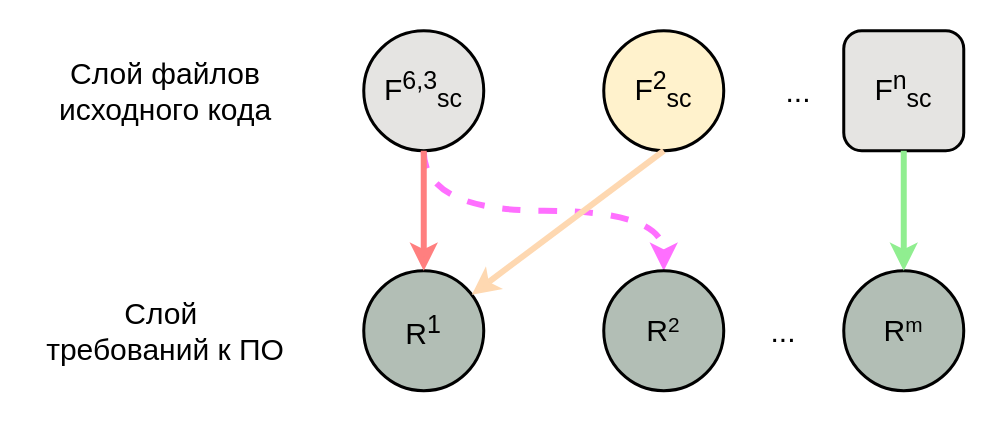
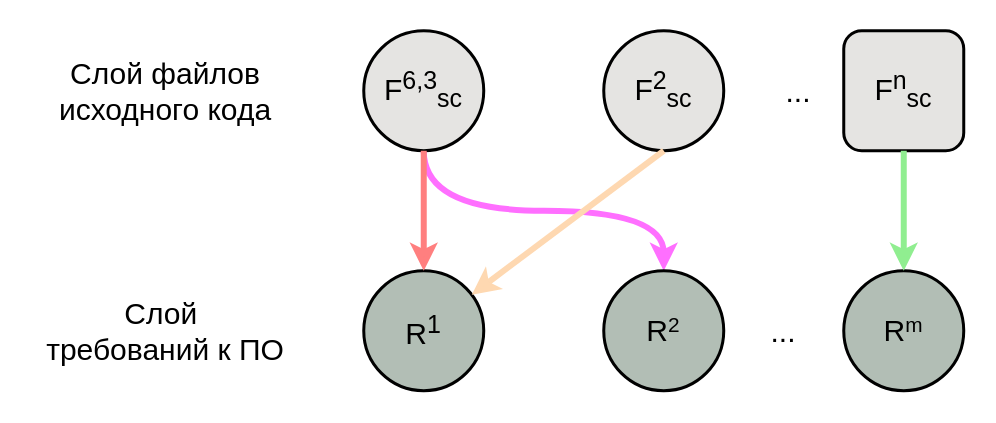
node "F2sc": fillcolor #fff2cc -> #e5e4e2
edge "F6,3sc" -> "R2": style dashed -> solid
